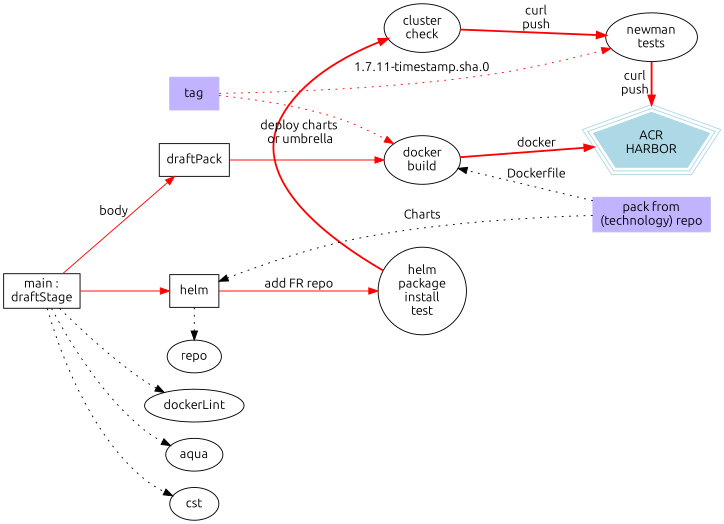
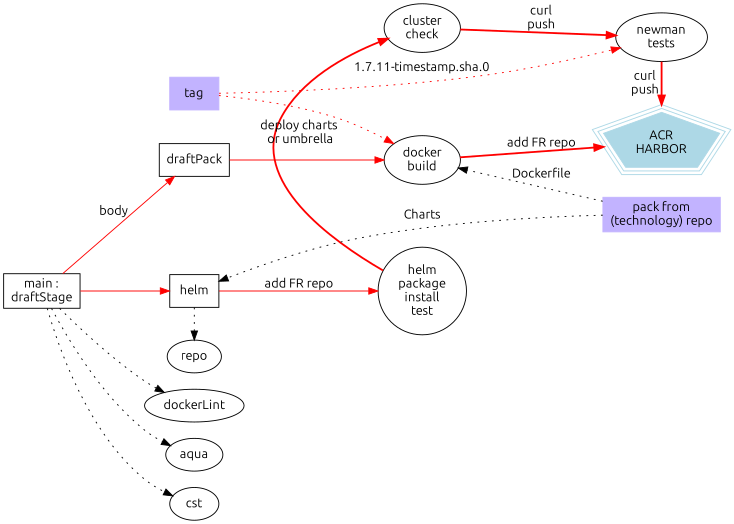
edge "docker build" -> "ACR HARBOR": label "docker" -> "add FR repo"
